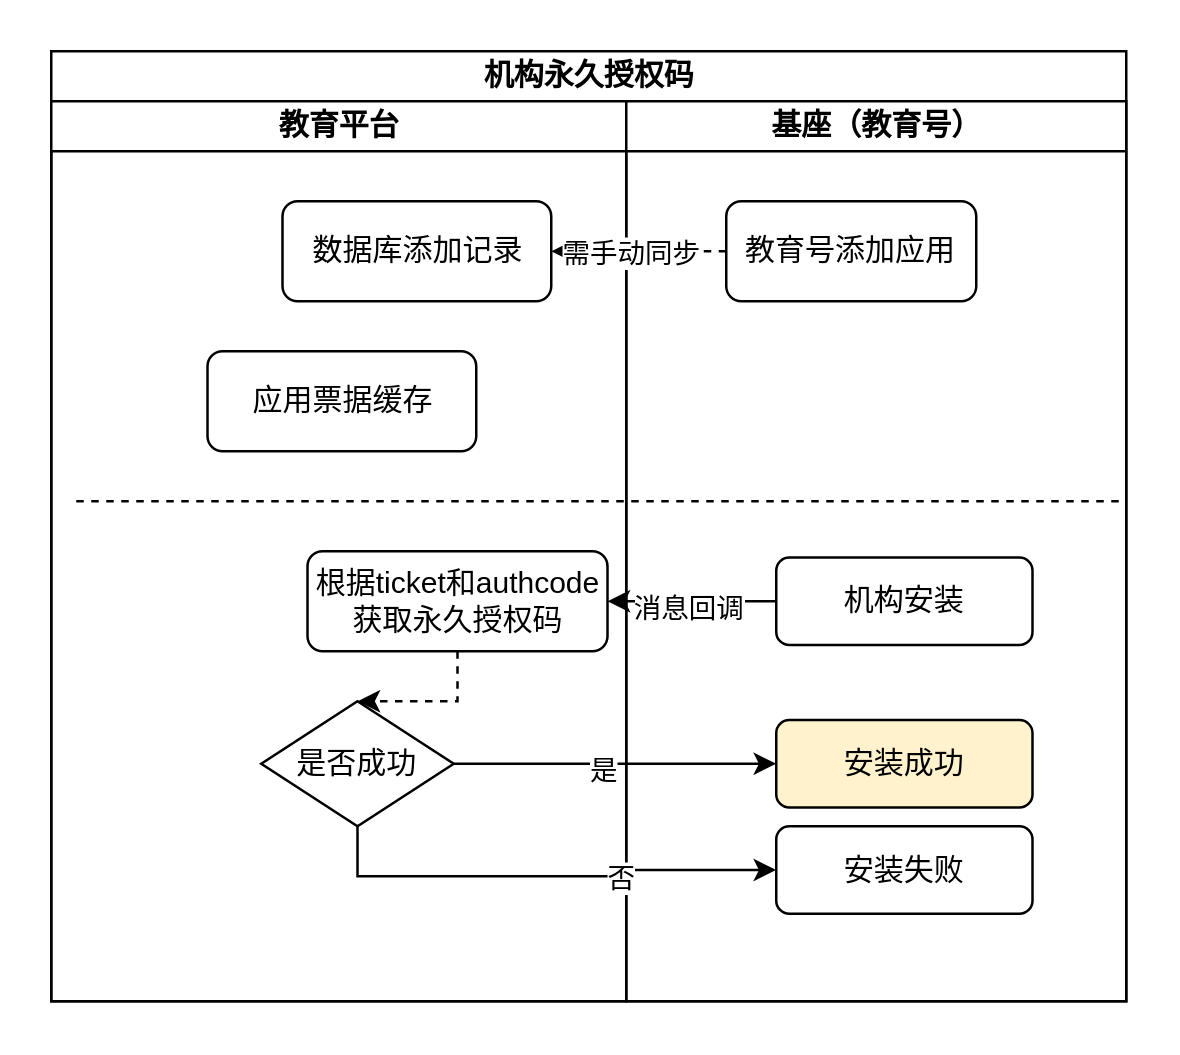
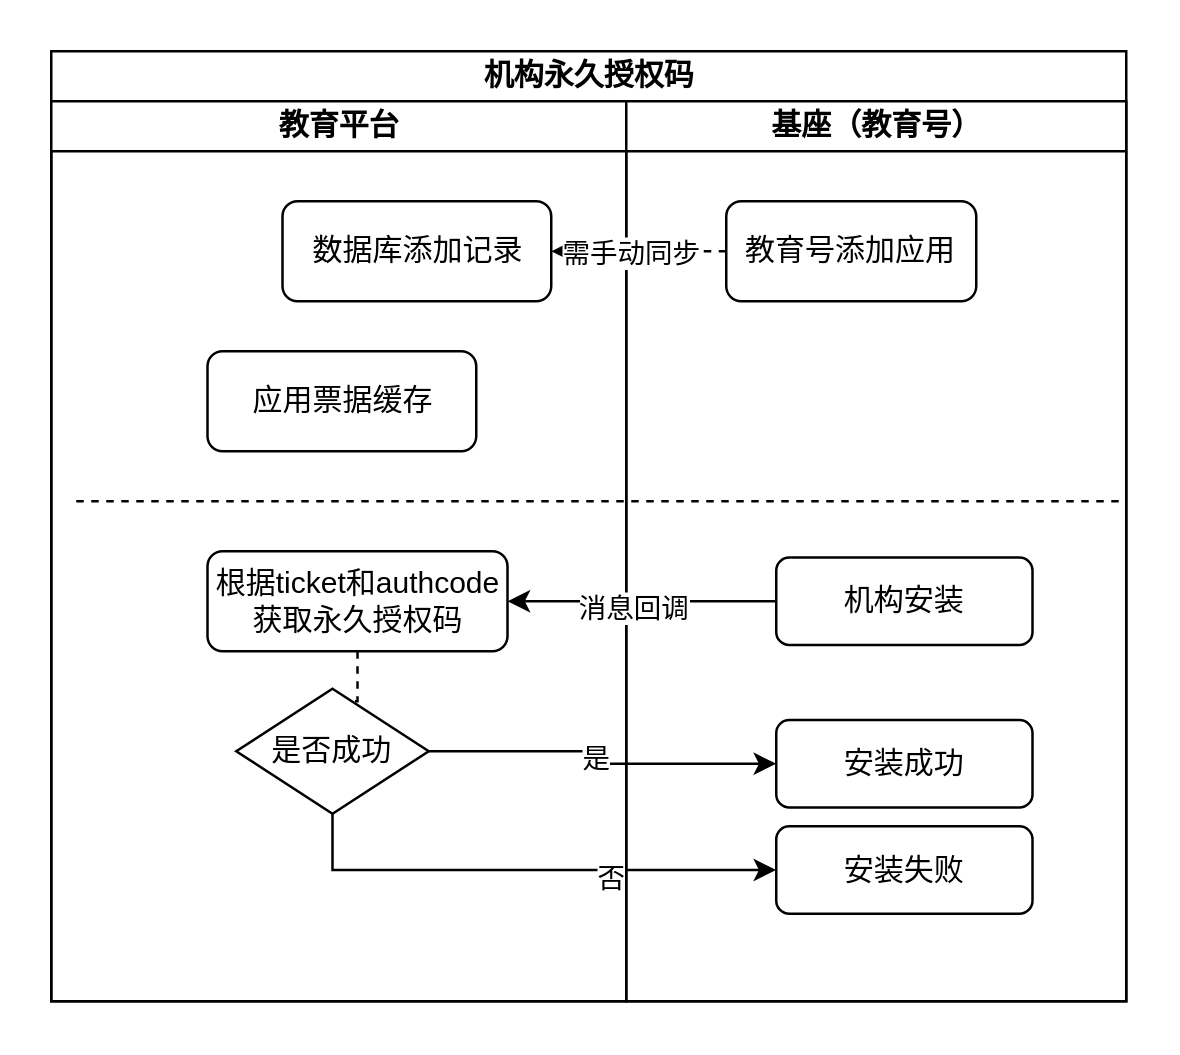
node "根据ticket和authcode 获取永久授权码": moved (458, 601) -> (358, 601)
node "是否成功": moved (358, 764) -> (333, 751)
node "安装成功": fillcolor #fff2cc -> #ffffff
